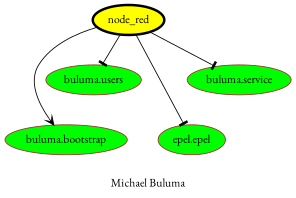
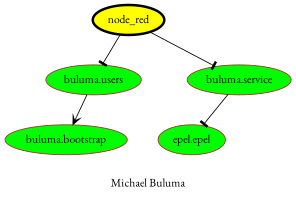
edge "node_red" -> "buluma.bootstrap": now "buluma.users" -> "buluma.bootstrap"
edge "node_red" -> "epel.epel": now "buluma.service" -> "epel.epel"
